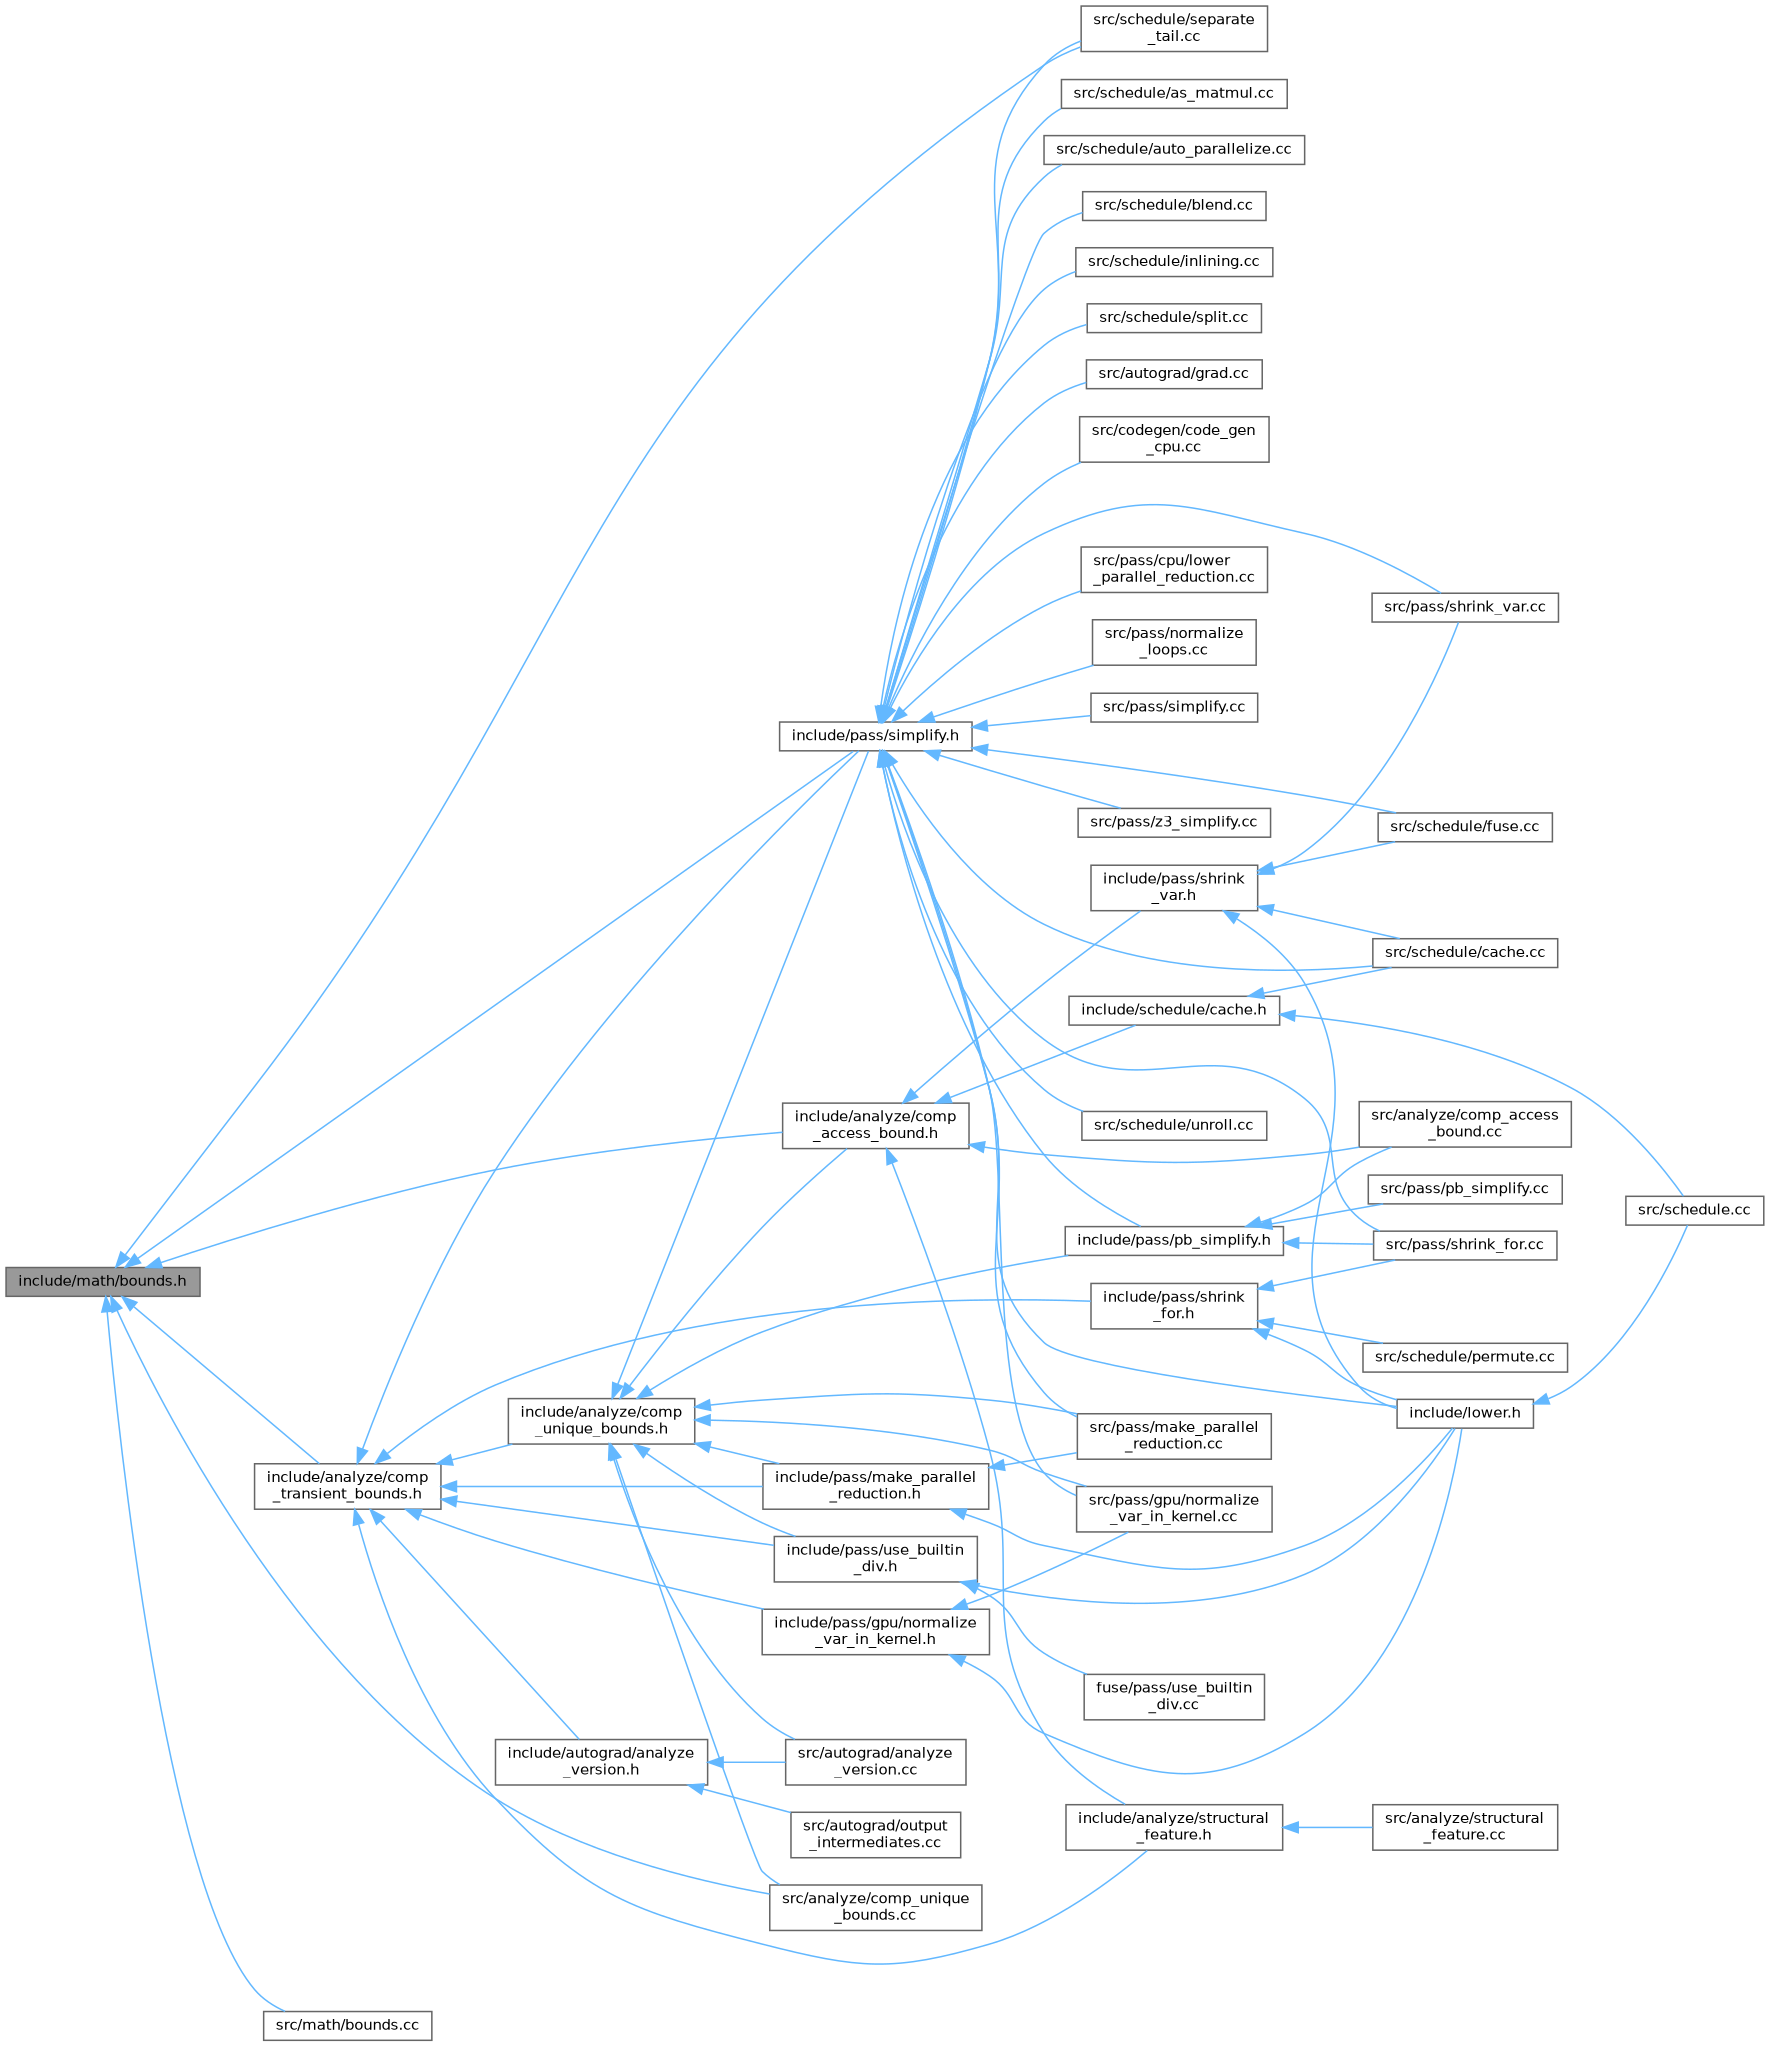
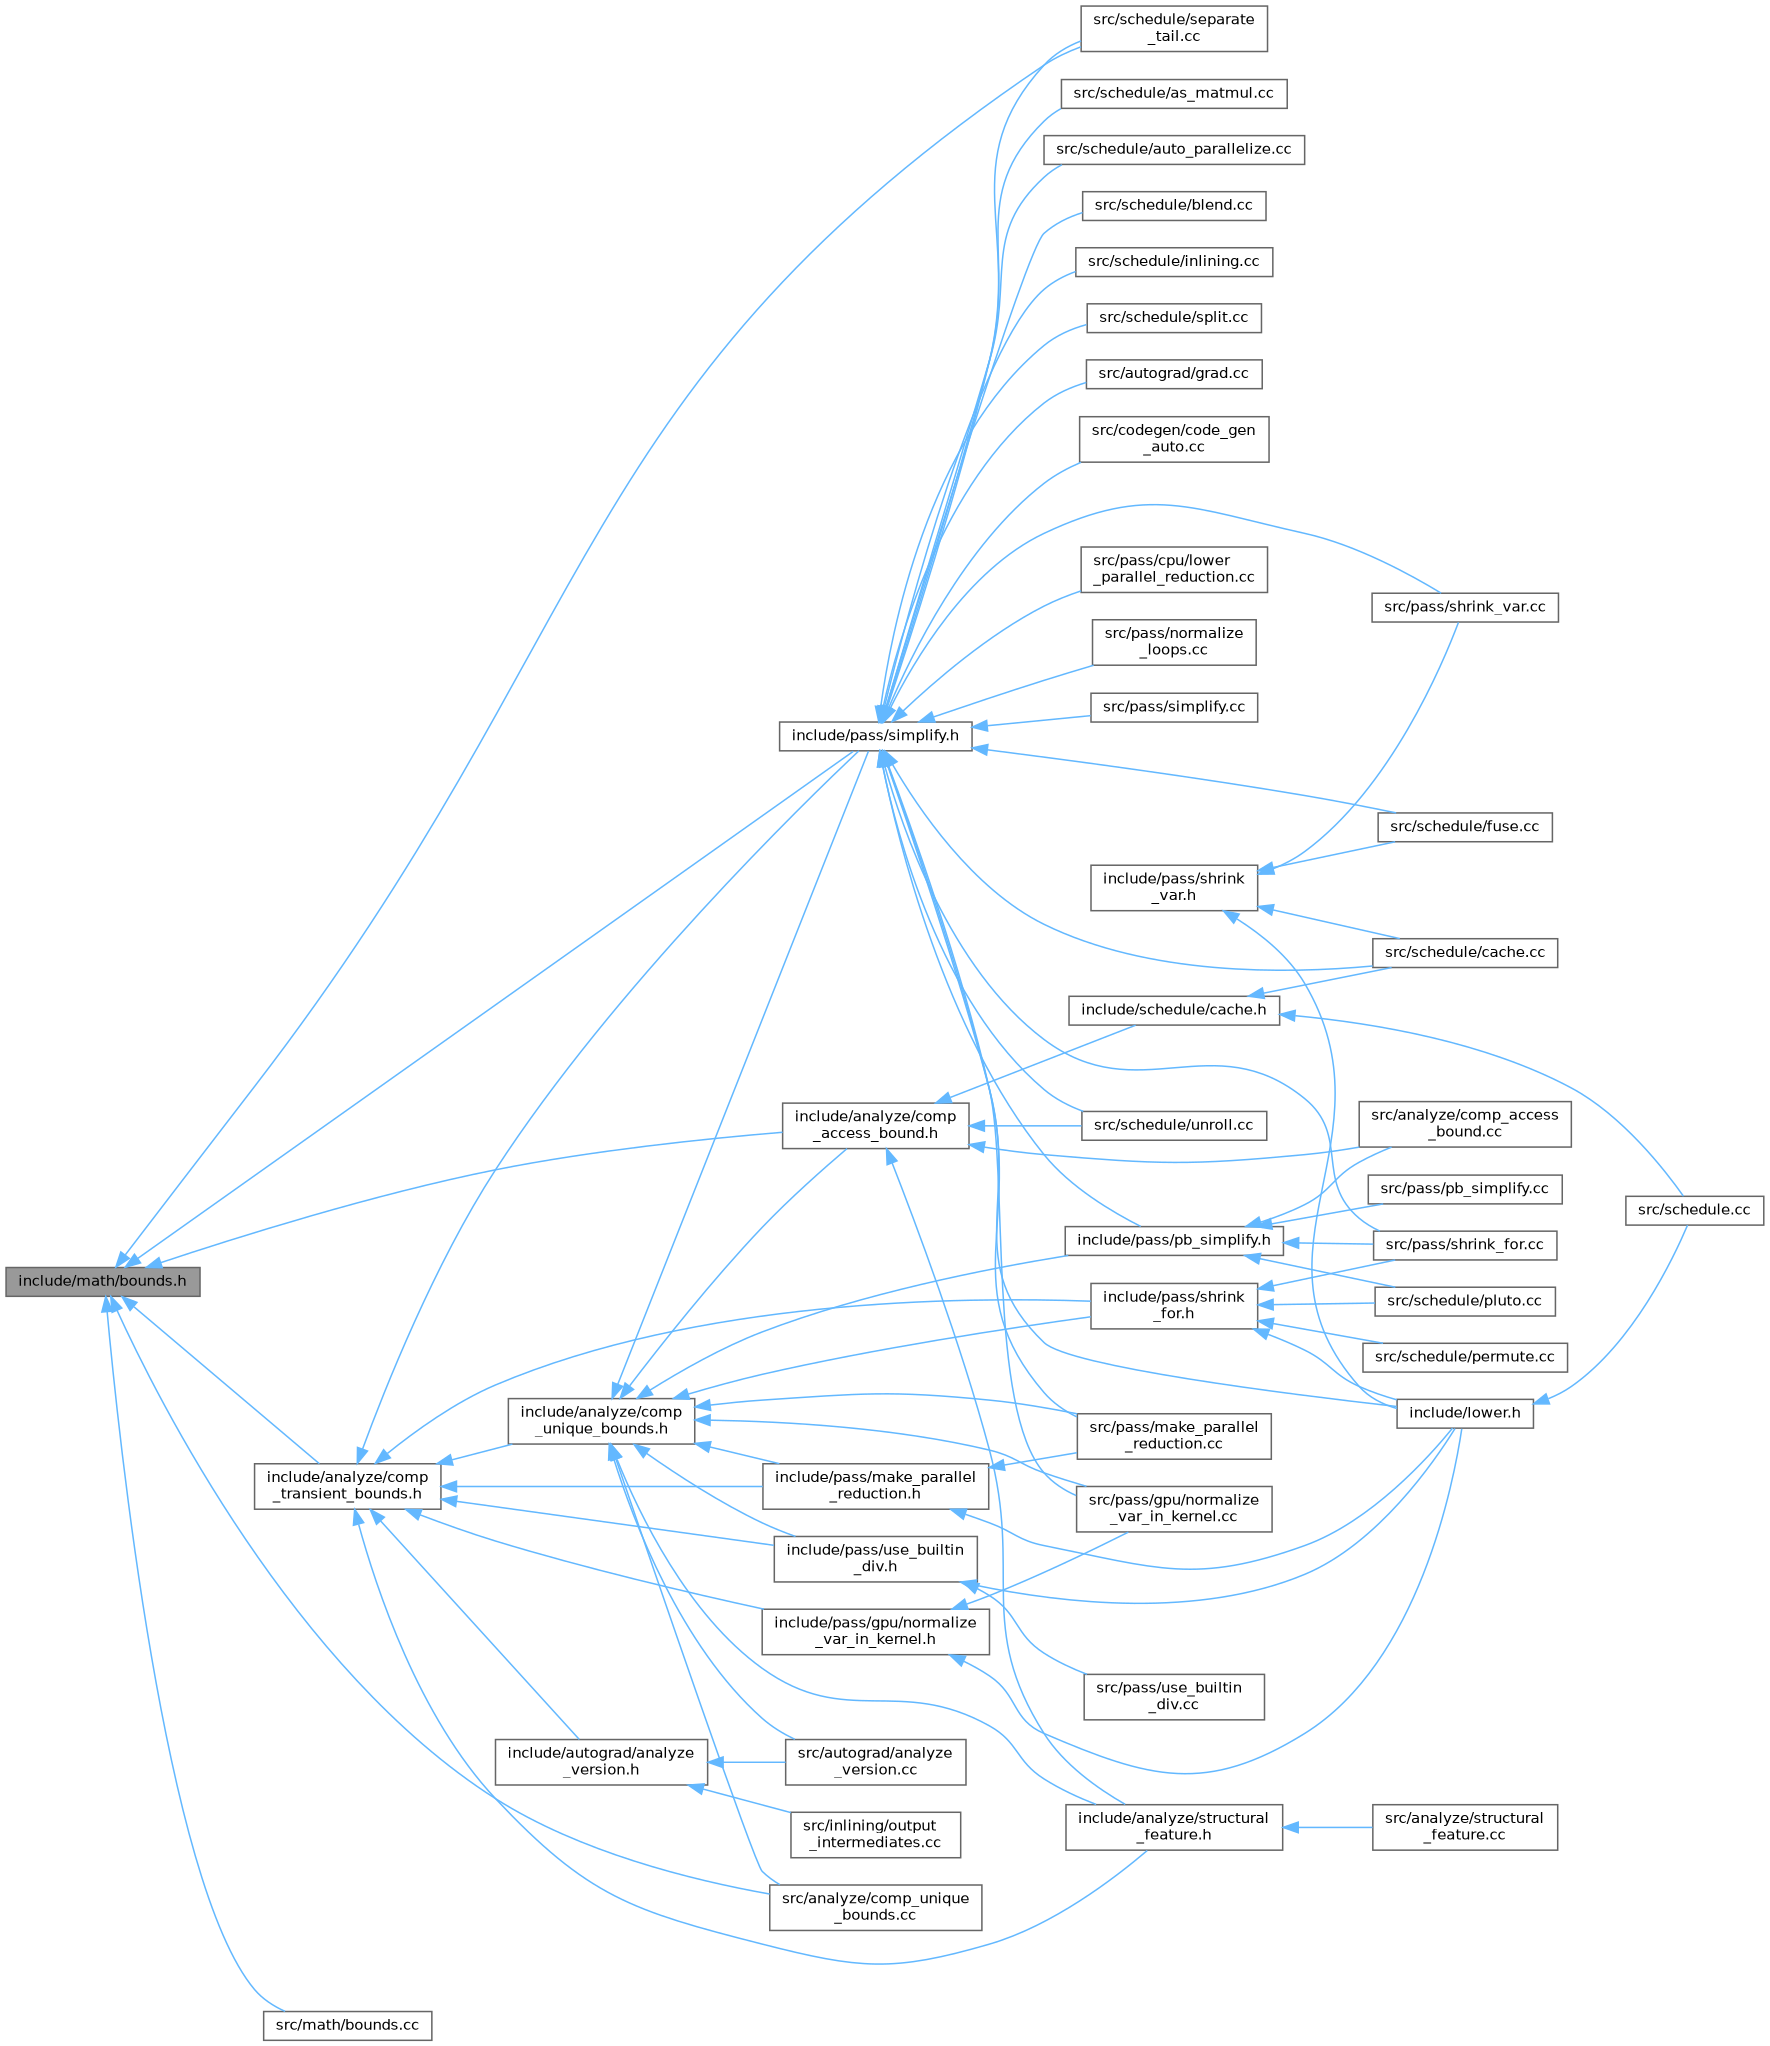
node "src/codegen/code_gen _cpu.cc": label "src/codegen/code_gen _cpu.cc" -> "src/codegen/code_gen _auto.cc"
node "src/pass/z3_simplify.cc": removed
edge "include/pass/shrink _var.h" -> "include/analyze/comp _access_bound.h": now "src/schedule/unroll.cc" -> "include/analyze/comp _access_bound.h"
node "src/schedule/pluto.cc": added
edge "include/pass/shrink _for.h" -> "include/analyze/comp _unique_bounds.h": added
edge "include/analyze/structural _feature.h" -> "include/analyze/comp _unique_bounds.h": added
node "fuse/pass/use_builtin _div.cc": label "fuse/pass/use_builtin _div.cc" -> "src/pass/use_builtin _div.cc"
node "src/autograd/output _intermediates.cc": label "src/autograd/output _intermediates.cc" -> "src/inlining/output _intermediates.cc"
